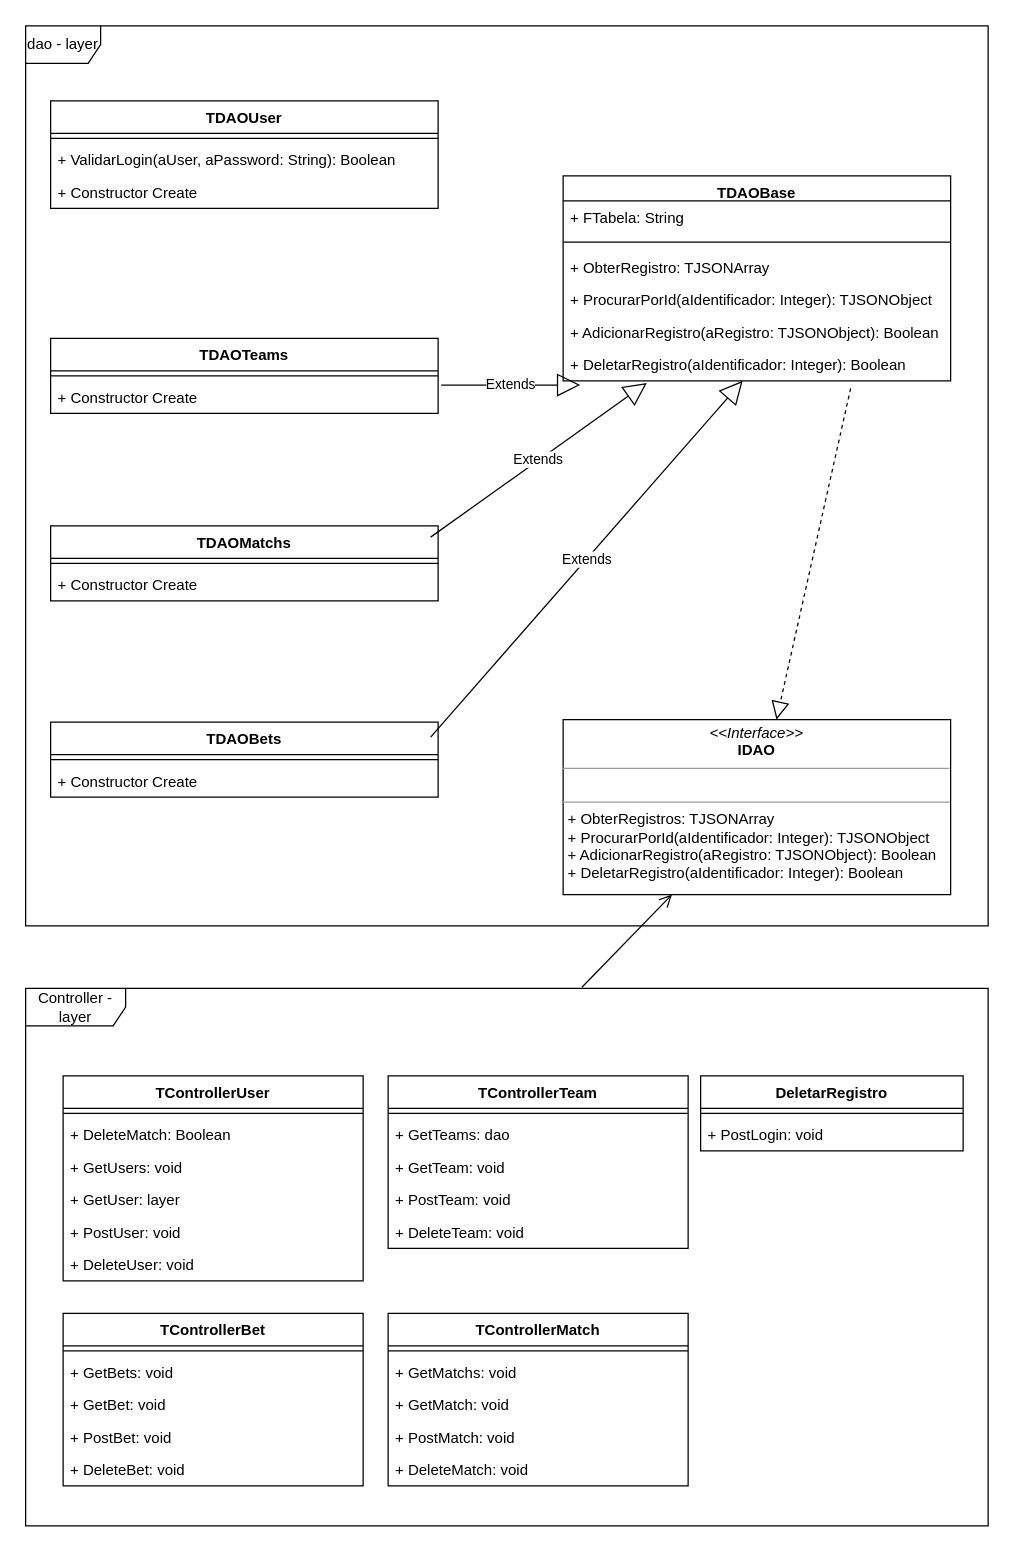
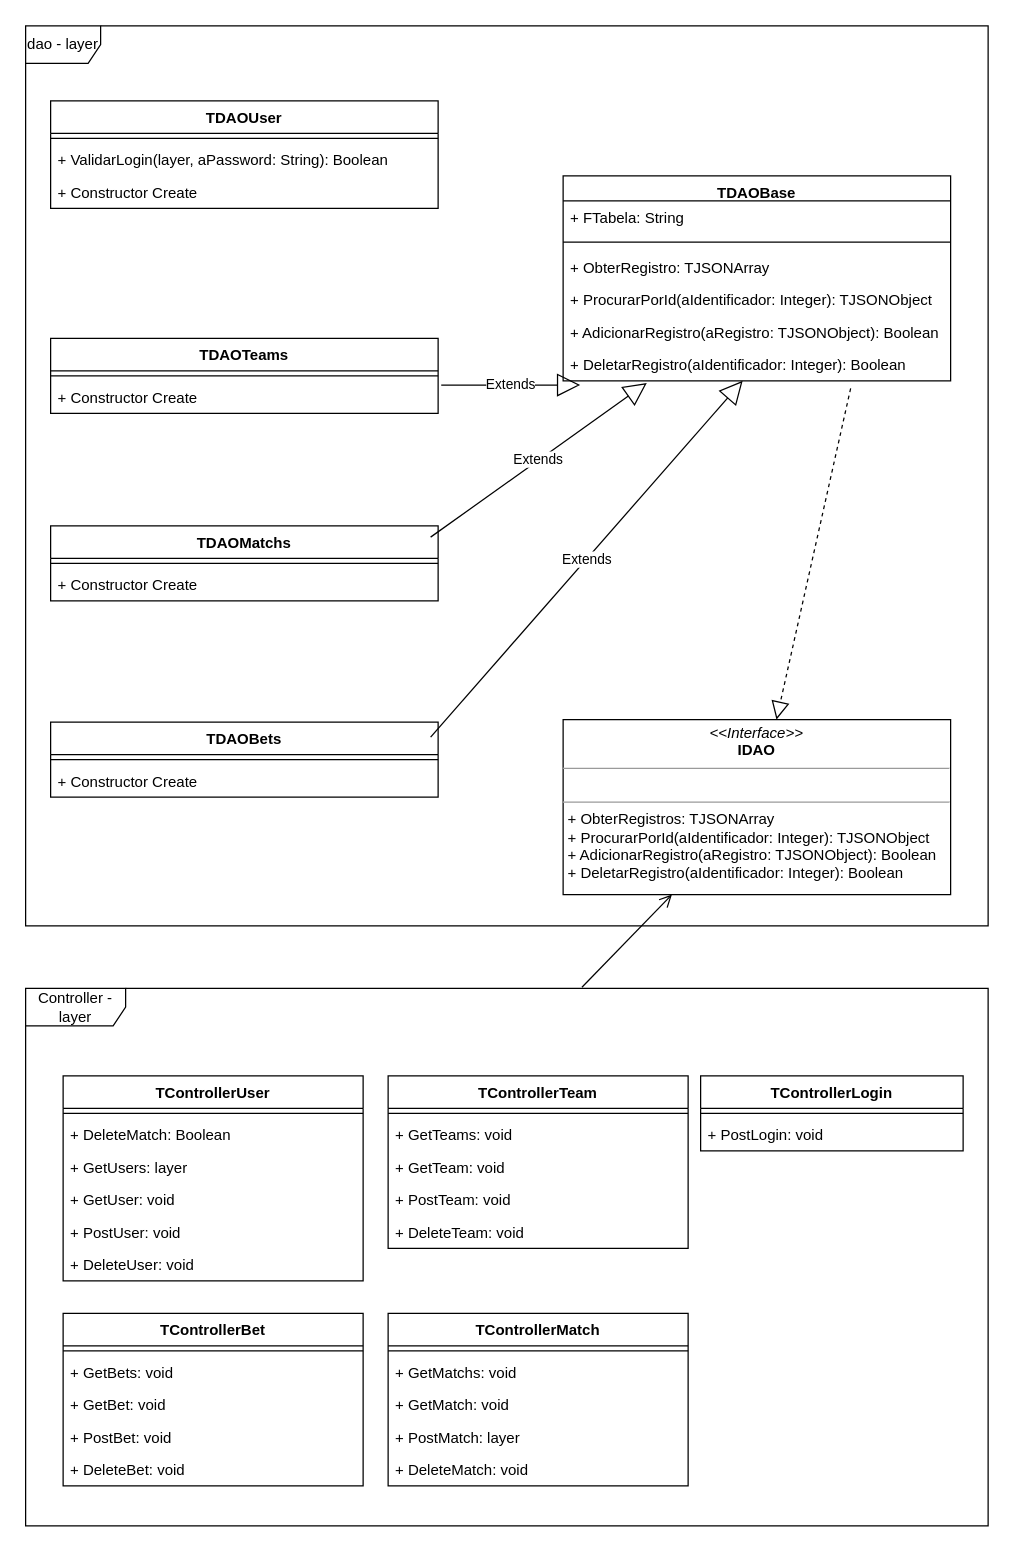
node "+ ValidarLogin(aUser, aPassword: String): Boolean": label "+ ValidarLogin(aUser, aPassword: String): Boolean" -> "+ ValidarLogin(layer, aPassword: String): Boolean"
node "DeletarRegistro": label "DeletarRegistro" -> "TControllerLogin"
node "+ GetTeams: dao": label "+ GetTeams: dao" -> "+ GetTeams: void"
node "+ GetUsers: void": label "+ GetUsers: void" -> "+ GetUsers: layer"
node "+ GetUser: layer": label "+ GetUser: layer" -> "+ GetUser: void"
node "+ PostMatch: void": label "+ PostMatch: void" -> "+ PostMatch: layer"
